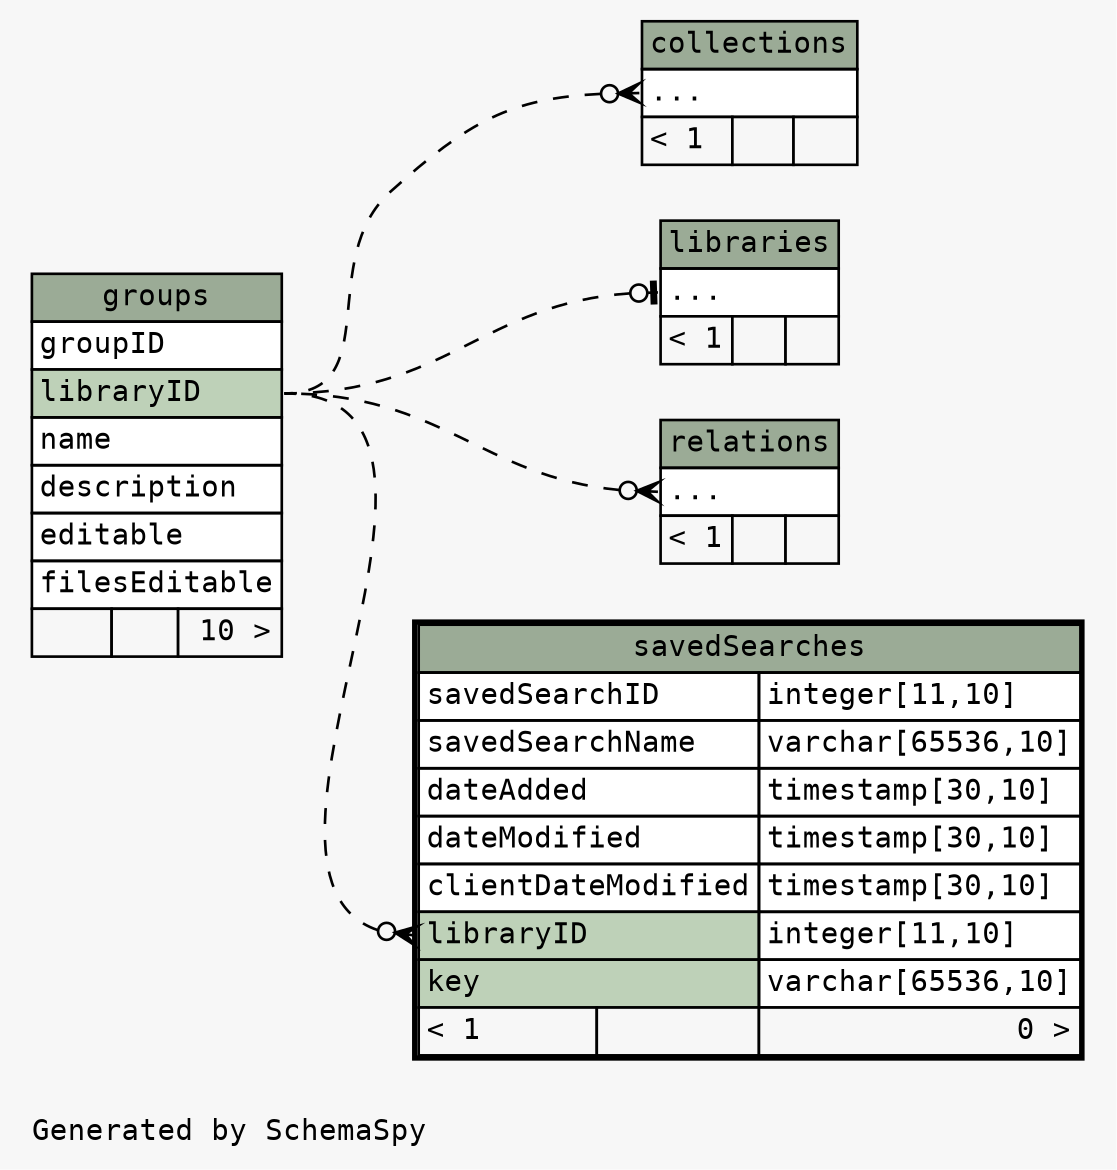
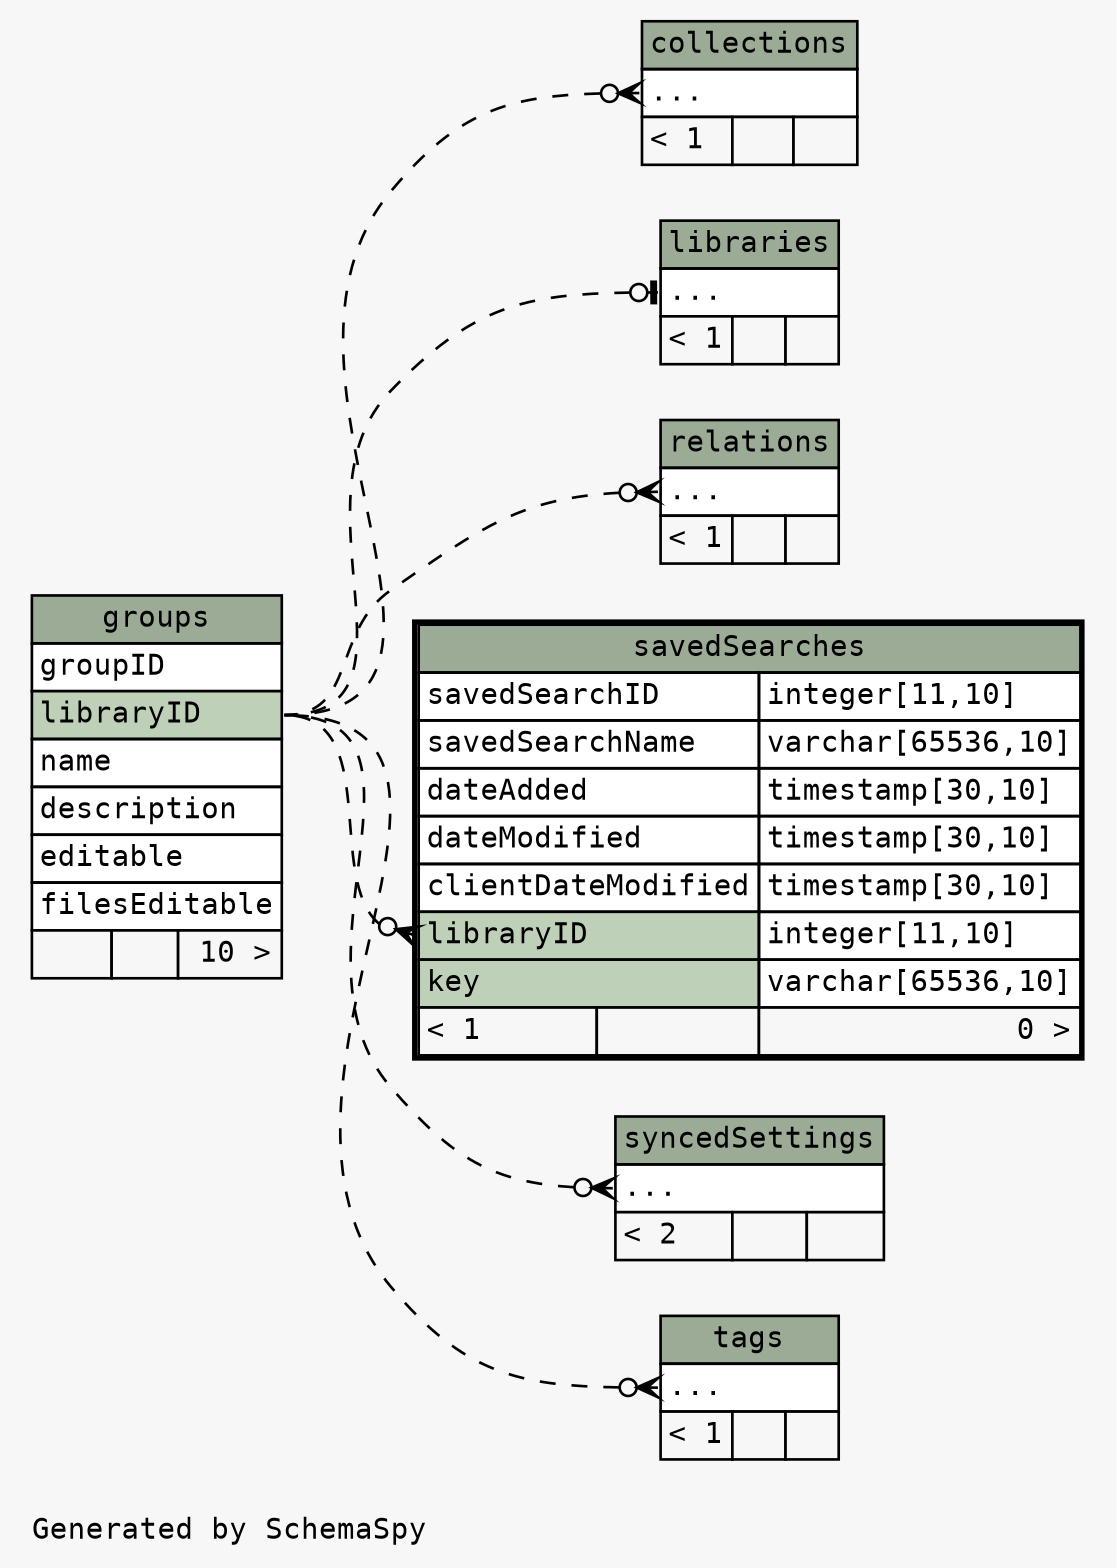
node "syncedSettings": added
node "tags": added
